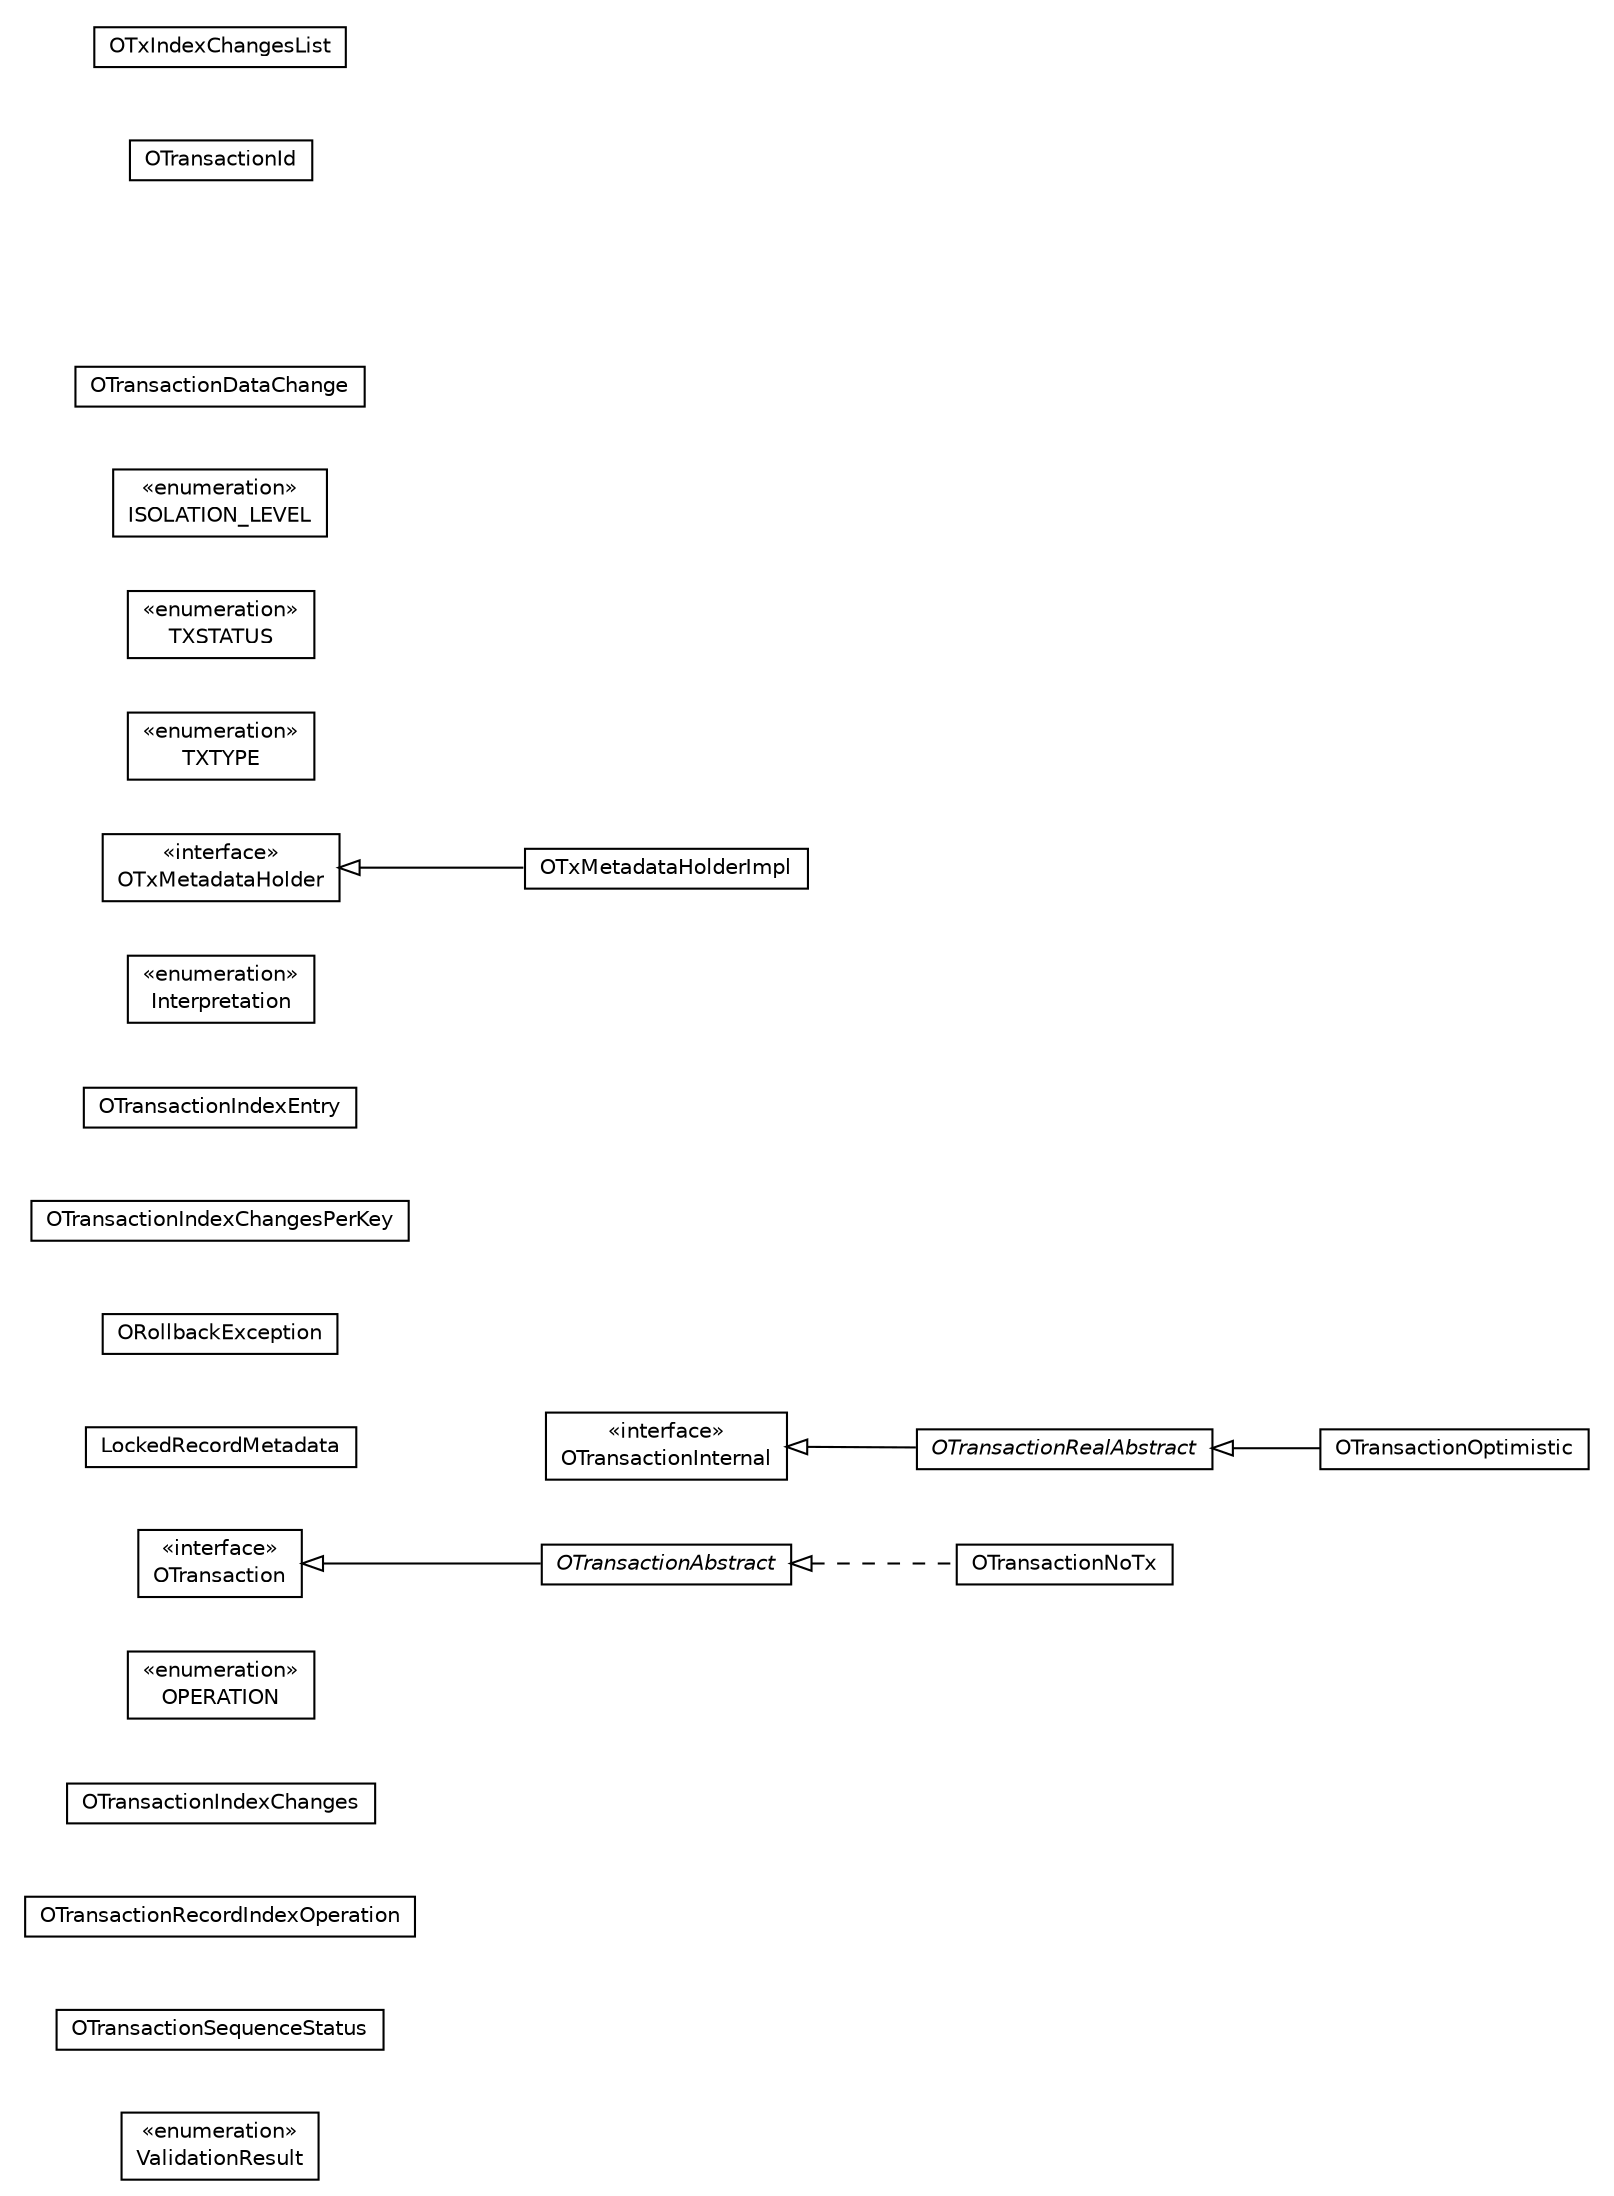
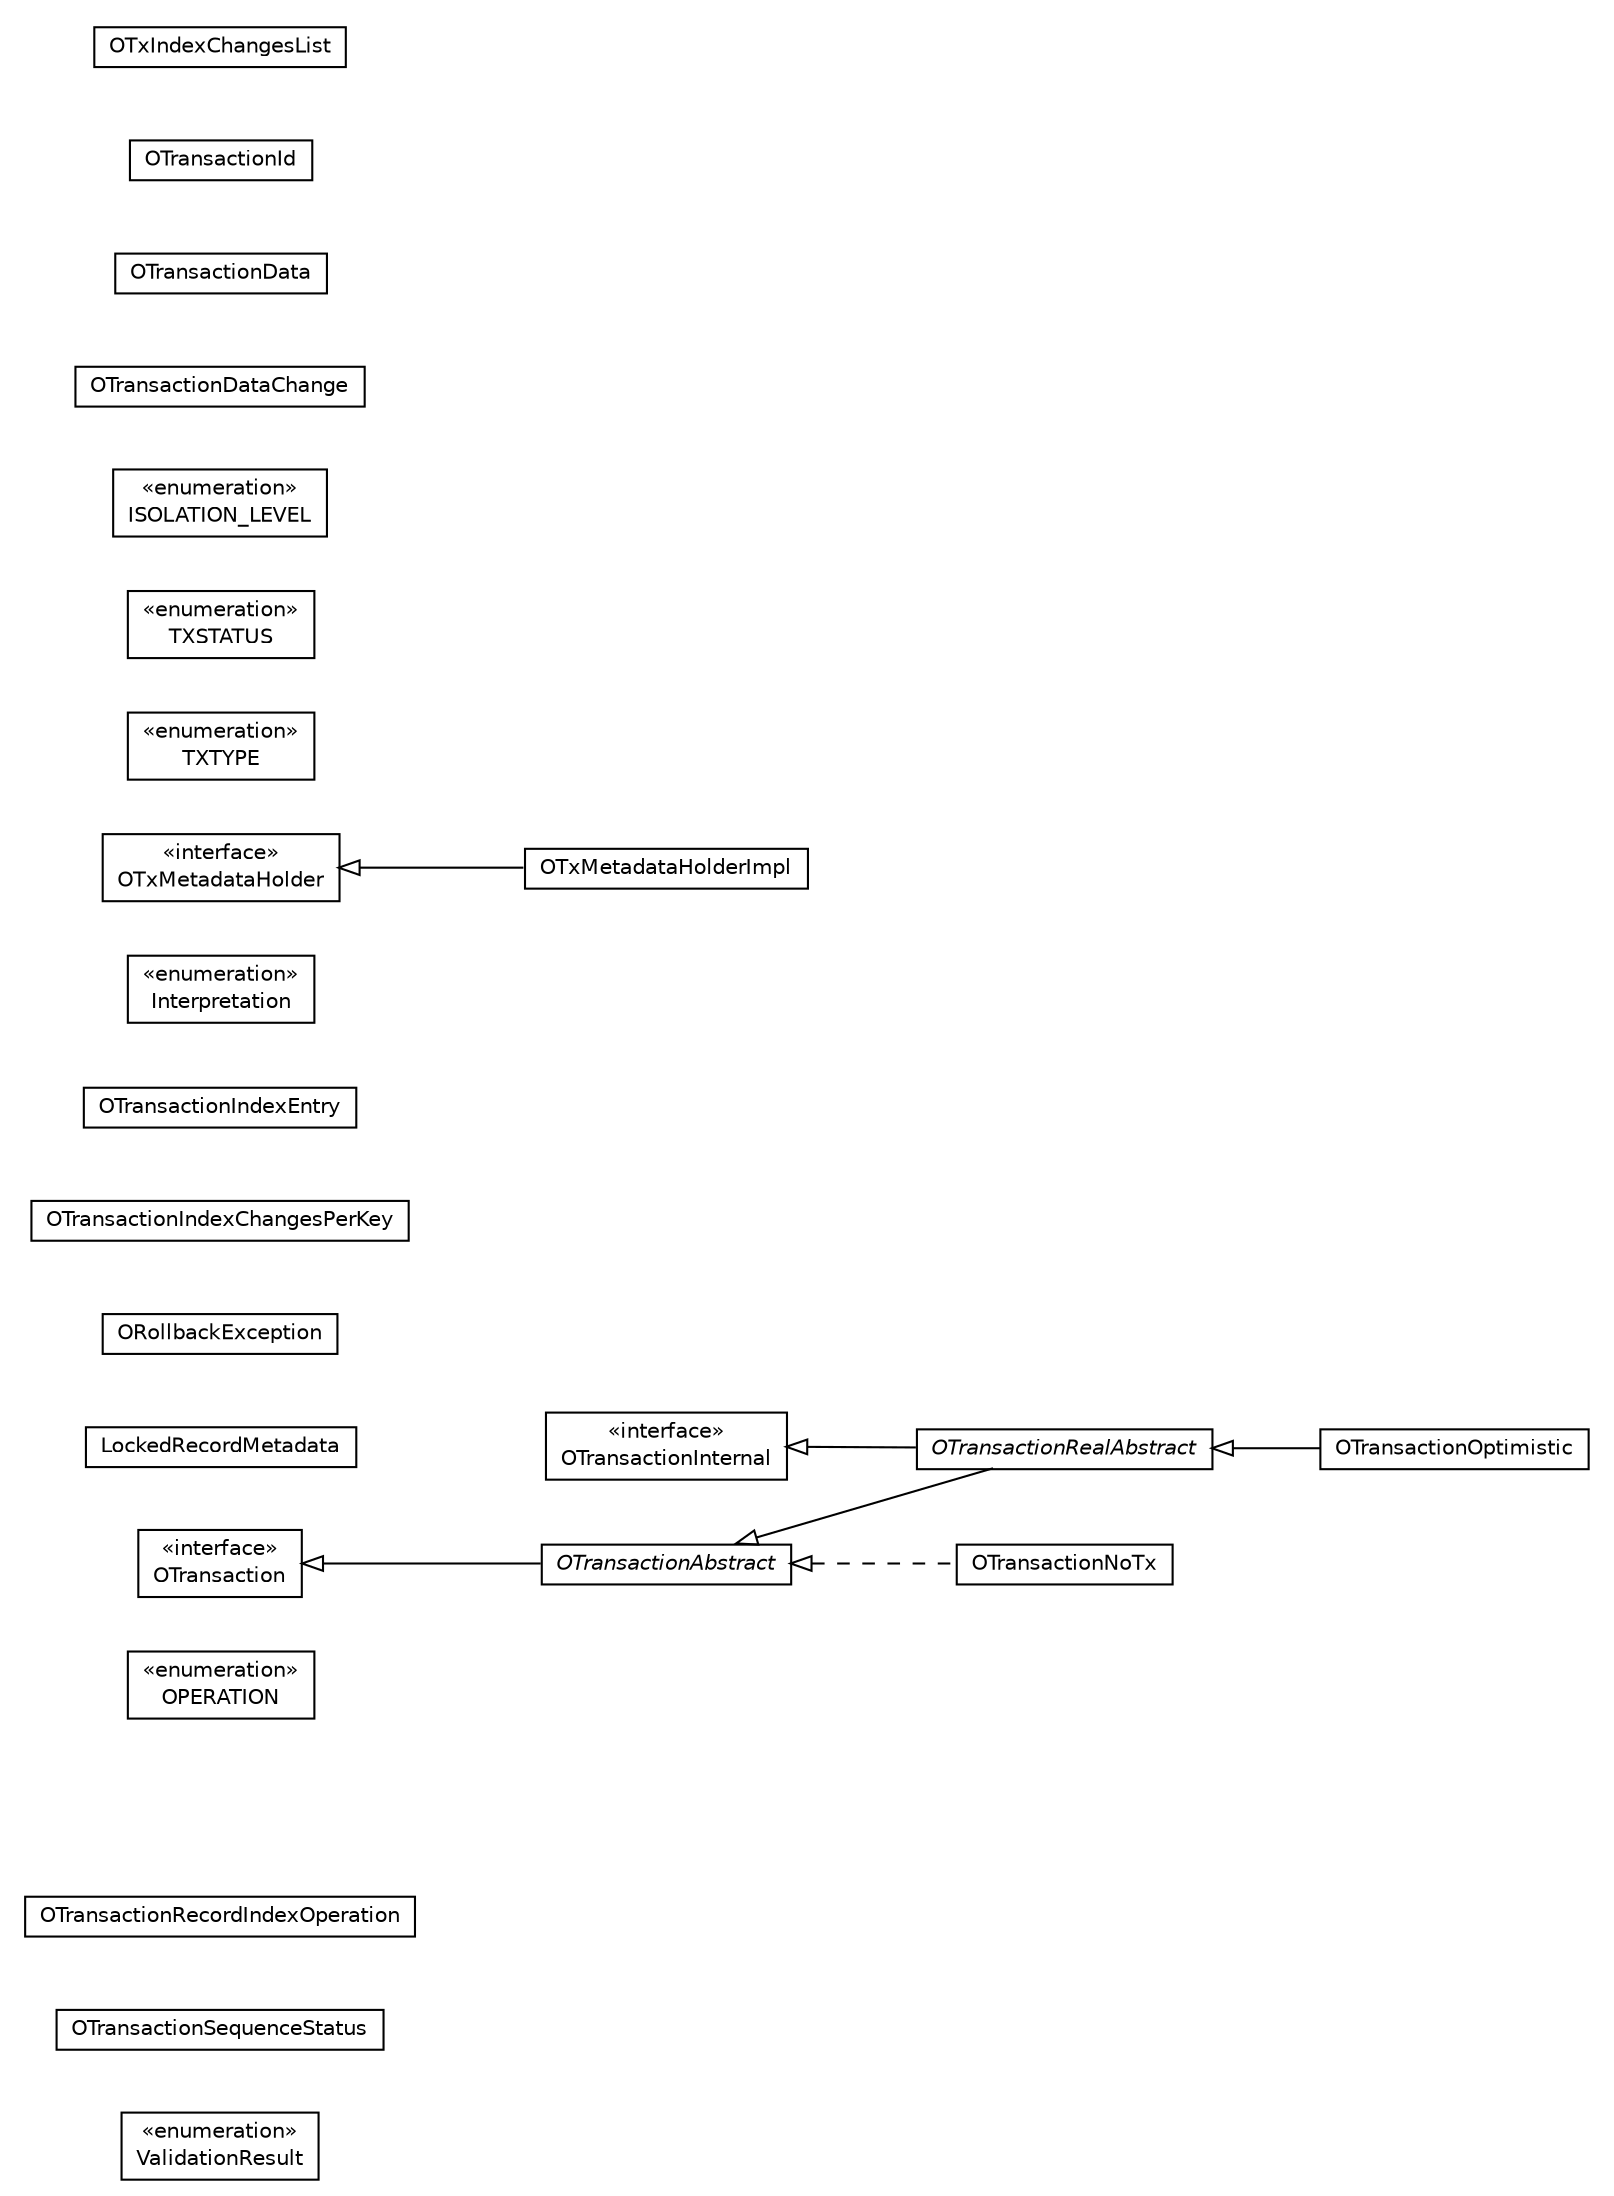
node "OTransactionData": added
edge "OTransactionRealAbstract" -> "OTransactionAbstract": added
node "OTransactionIndexChanges": removed
